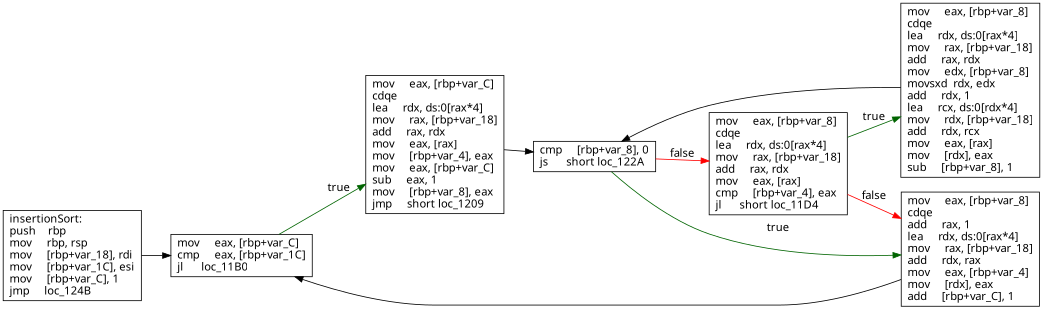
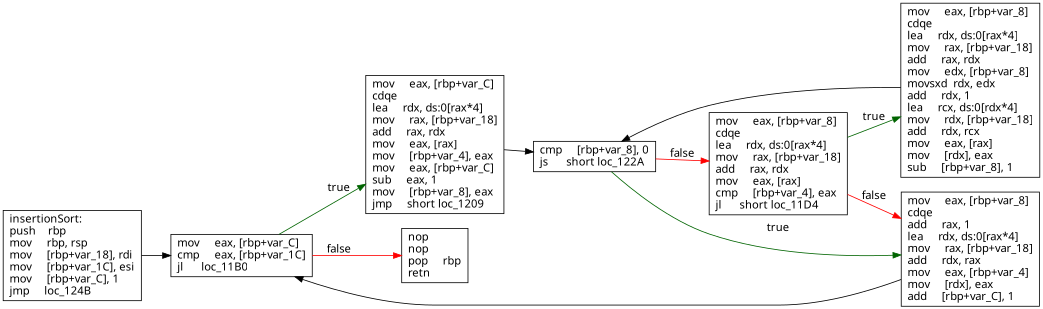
node "nop nop pop     rbp retn": added
